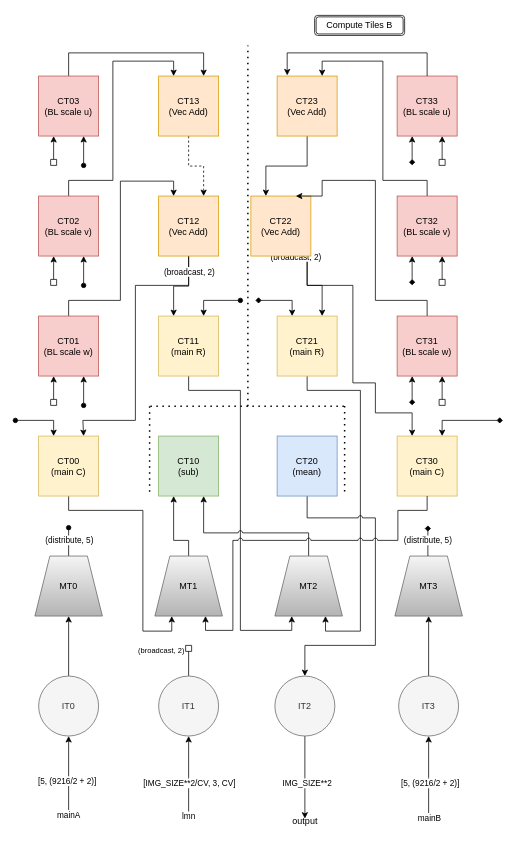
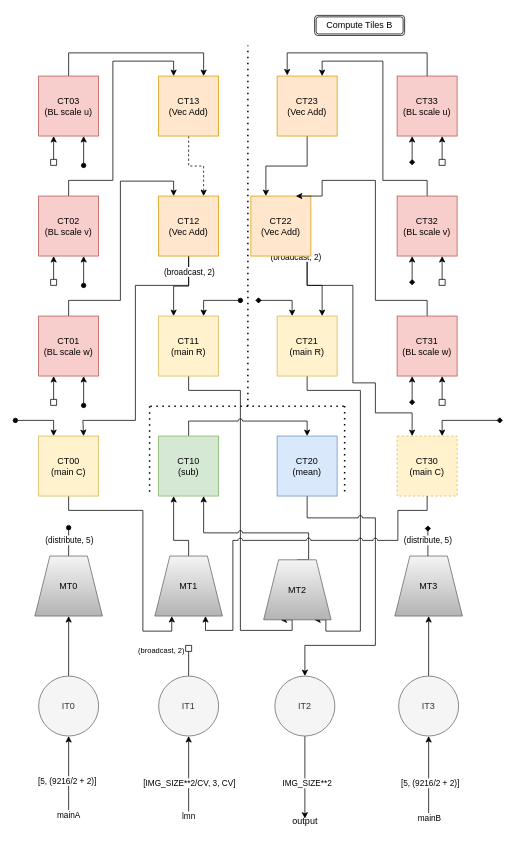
edge "CT10 (sub)" -> "CT20 (mean)": added
node "CT30 (main C)": style solid -> dashed
node "MT2": moved (309, 586) -> (297, 590)
